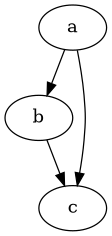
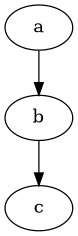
edge "a" -> "c": removed
